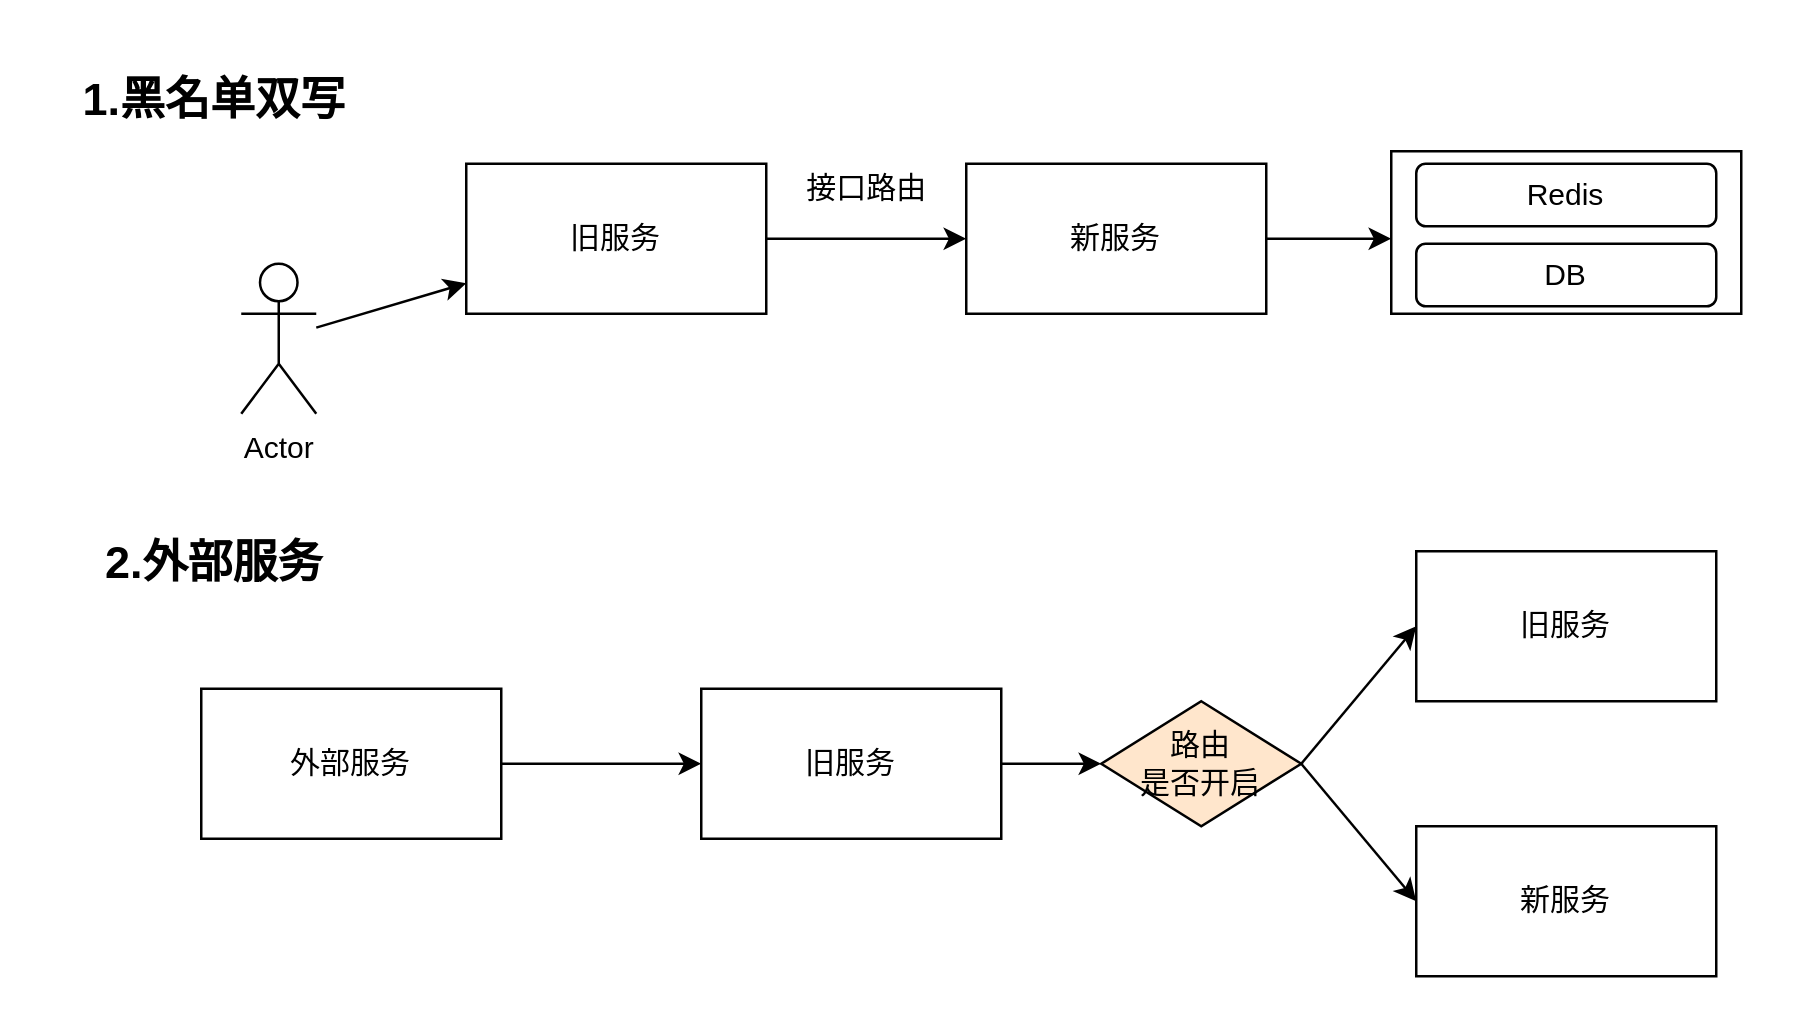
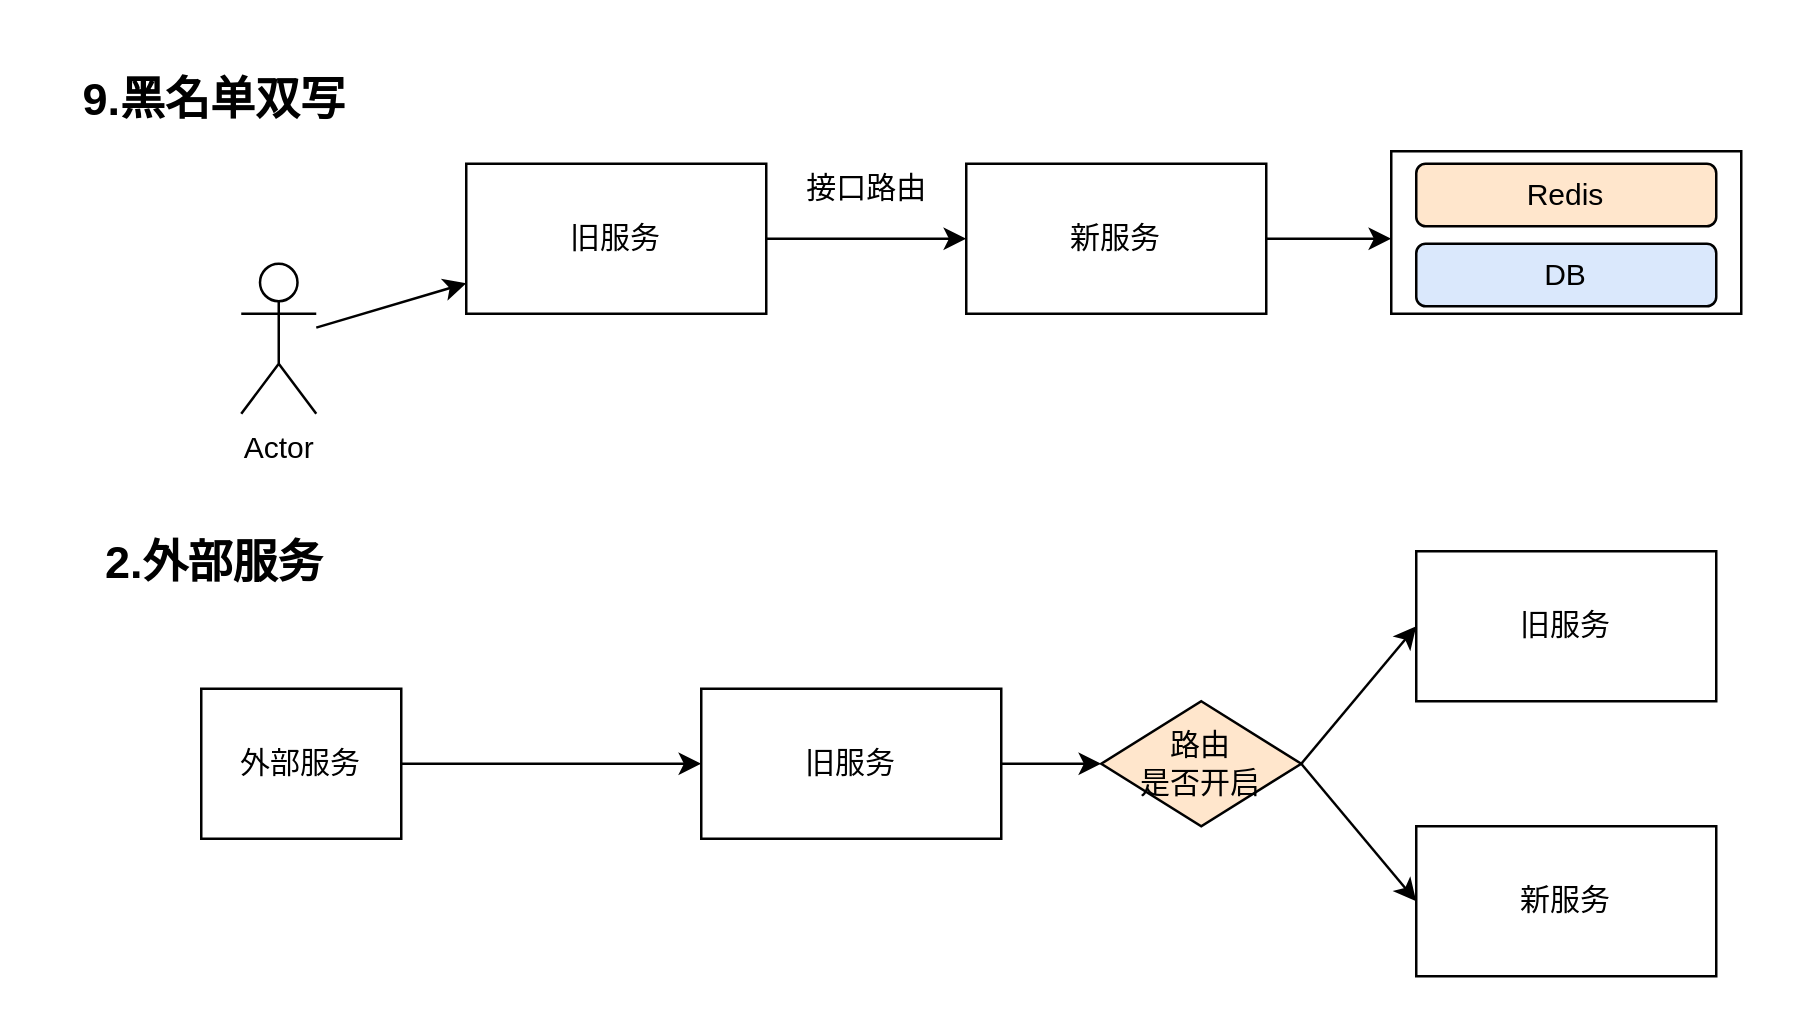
node "1.黑名单双写": label "1.黑名单双写" -> "9.黑名单双写"
node "Redis": fillcolor #ffffff -> #ffe6cc
node "DB": fillcolor #ffffff -> #dae8fc
node "外部服务": size 300x150 -> 200x150
